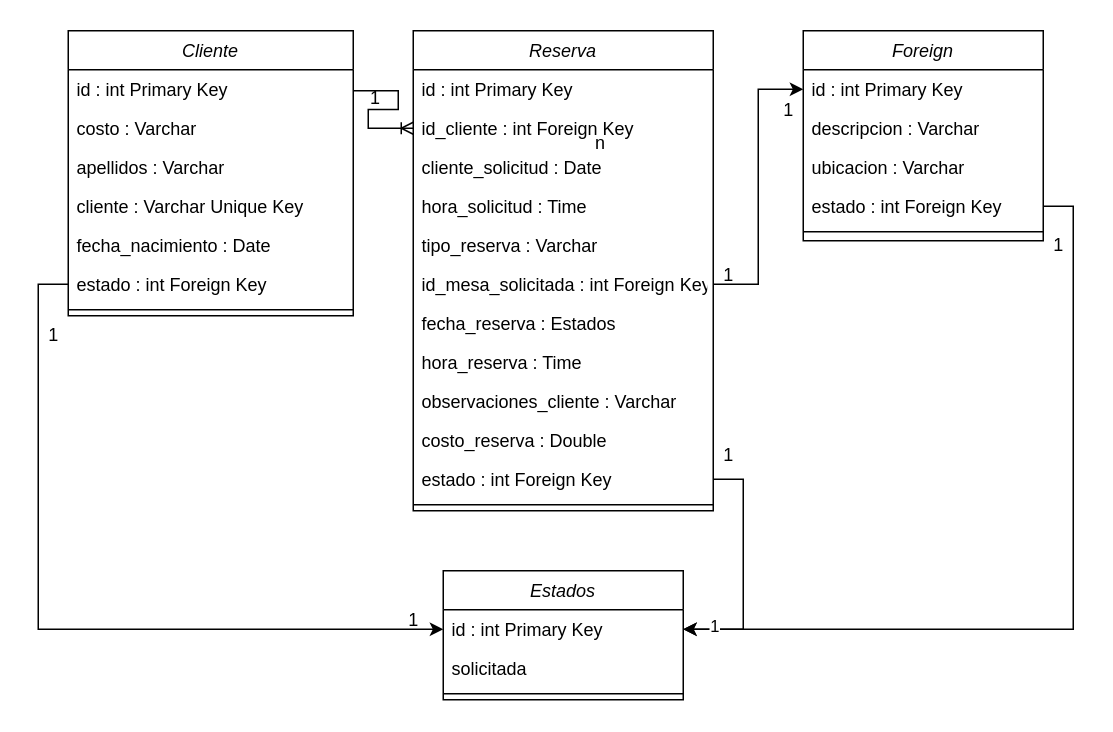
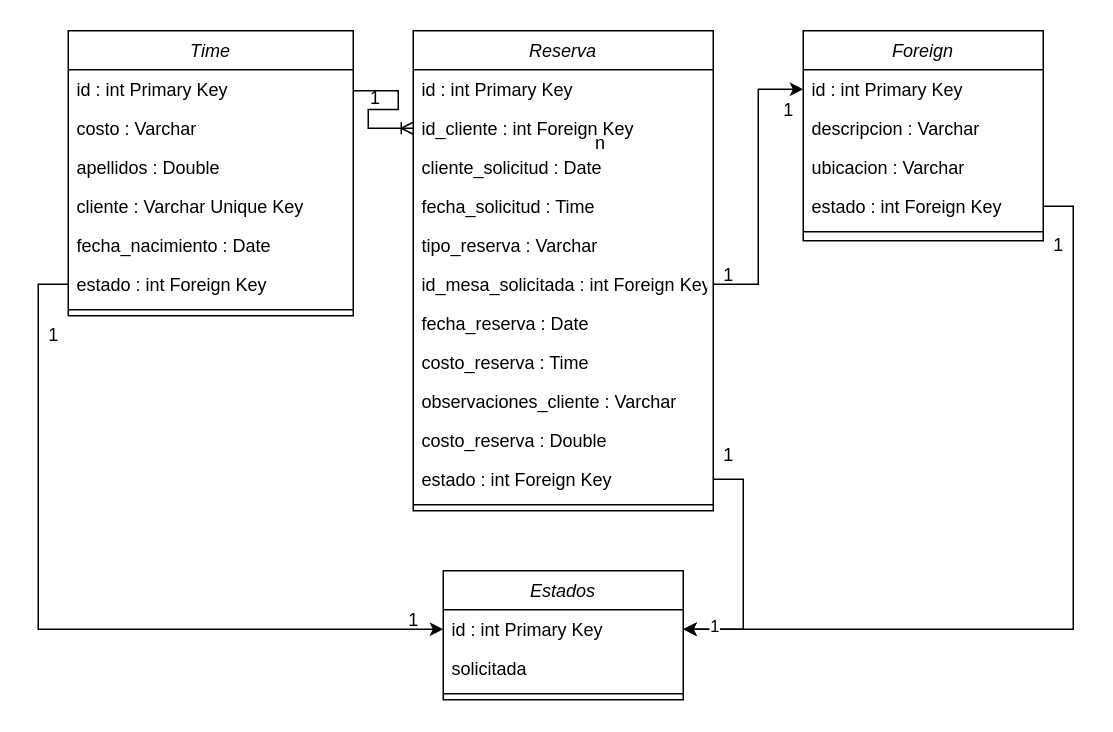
node "Cliente": label "Cliente" -> "Time"
node "apellidos : Varchar": label "apellidos : Varchar" -> "apellidos : Double"
node "hora_solicitud : Time": label "hora_solicitud : Time" -> "fecha_solicitud : Time"
node "fecha_reserva : Estados": label "fecha_reserva : Estados" -> "fecha_reserva : Date"
node "hora_reserva : Time": label "hora_reserva : Time" -> "costo_reserva : Time"
